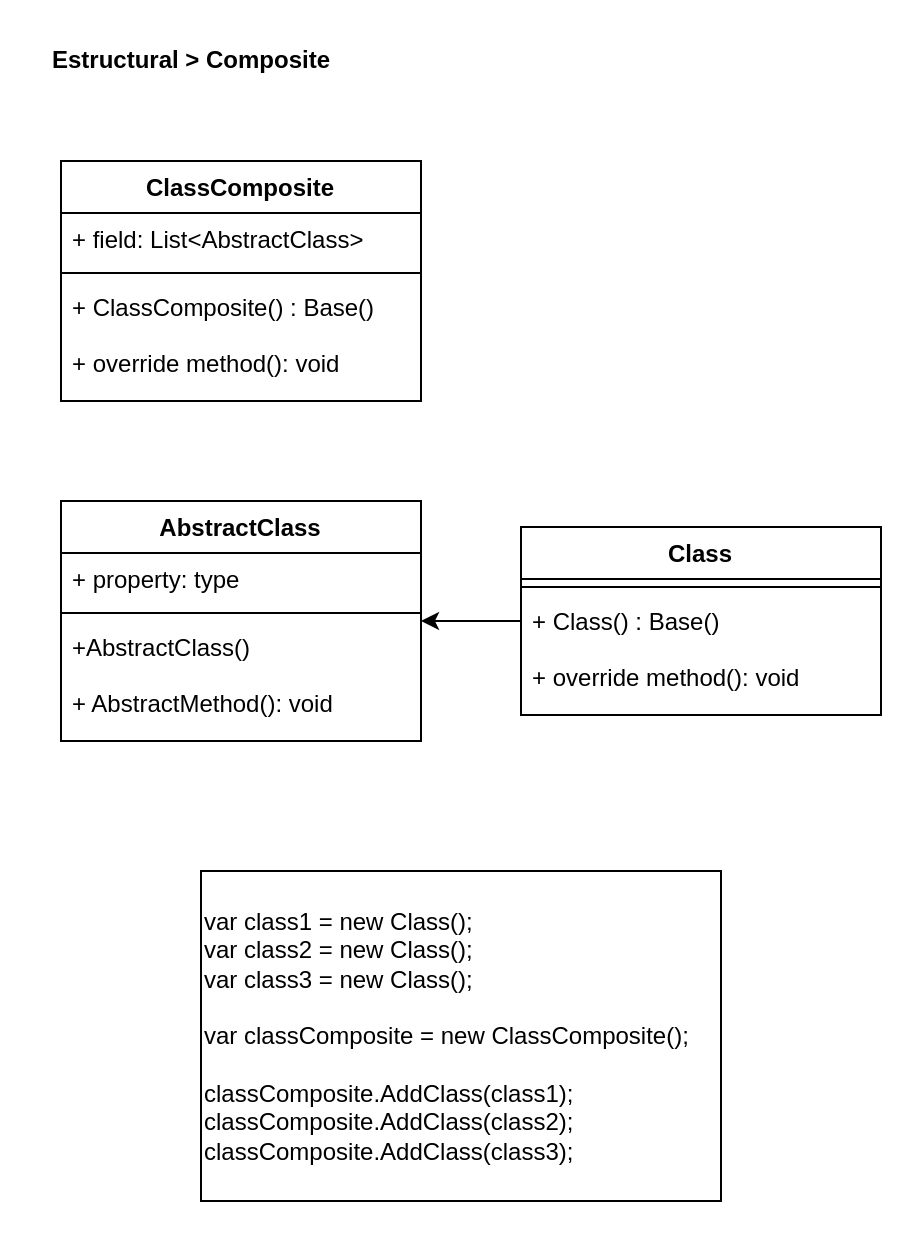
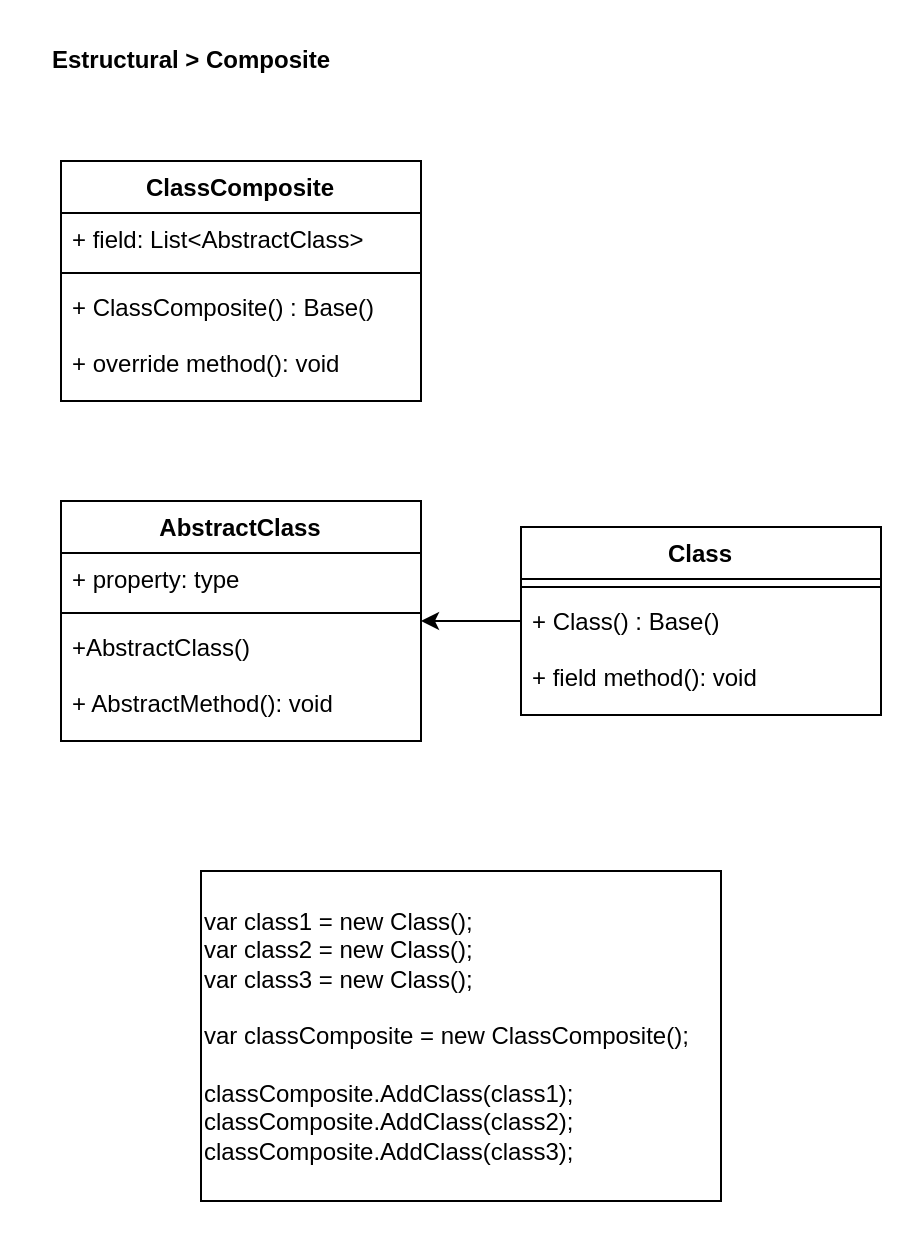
node "+ Class() : Base() + override method(): void": label "+ Class() : Base() + override method(): void" -> "+ Class() : Base() + field method(): void"
